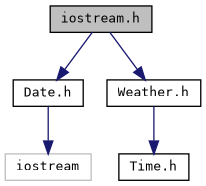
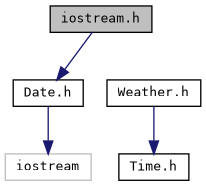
edge "iostream.h" -> "Weather.h": removed
